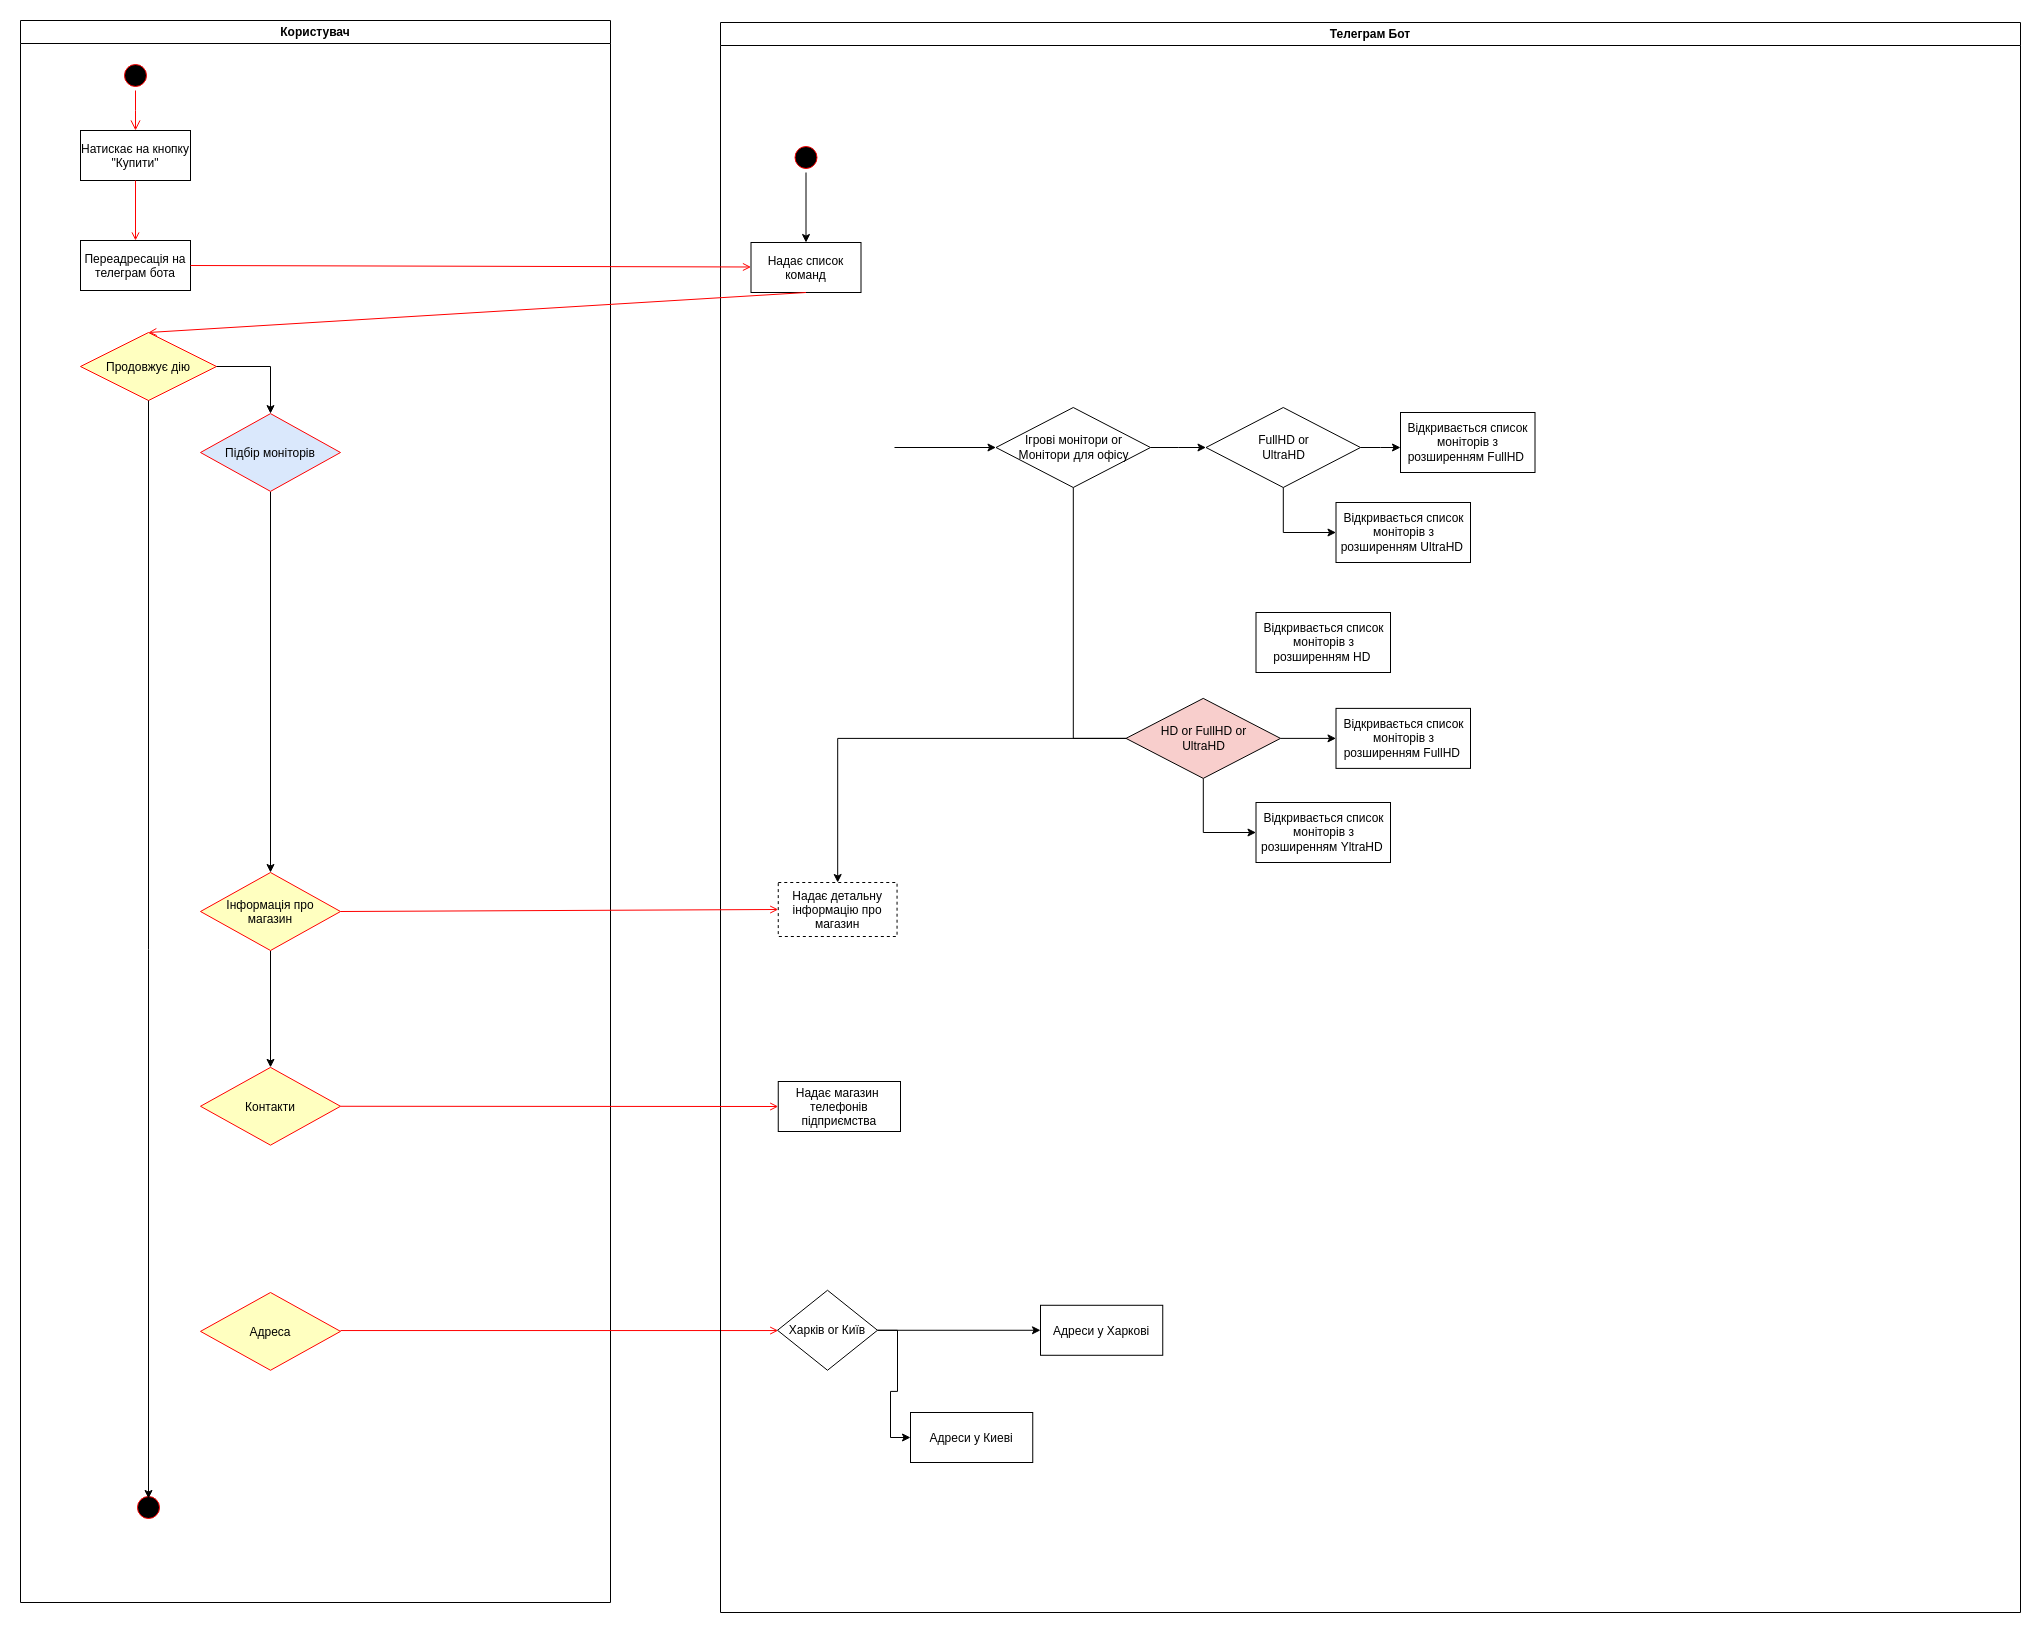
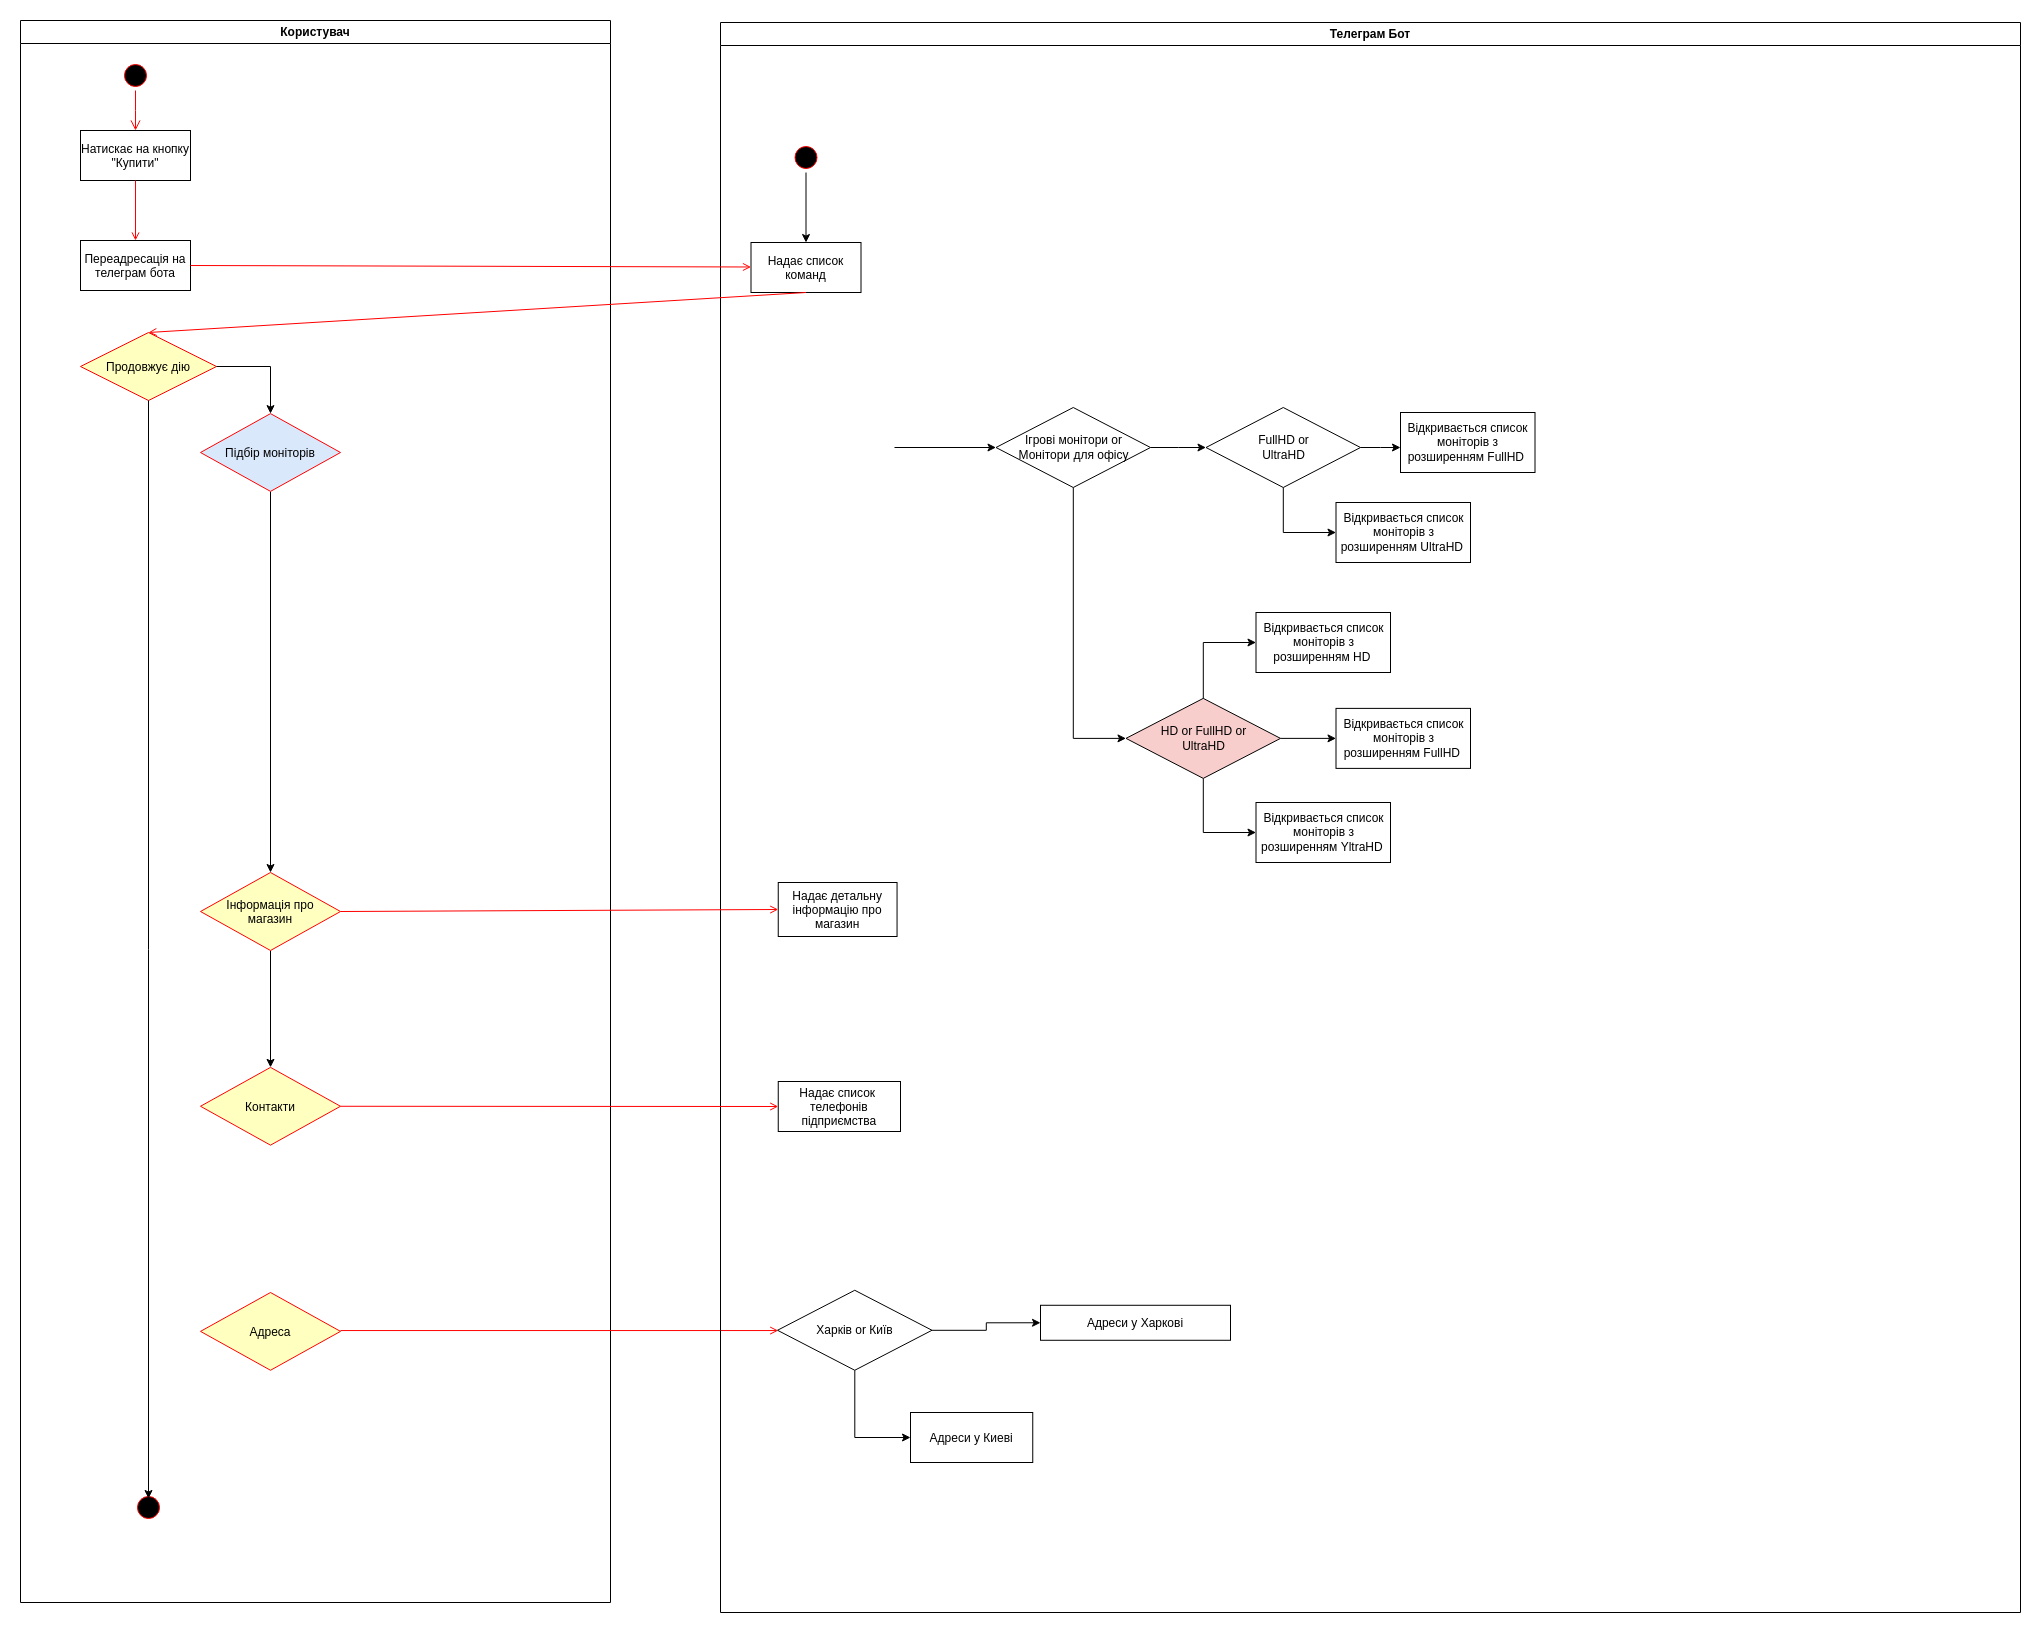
edge "Ігрові монітори or Монітори для офісу" -- "HD or FullHD or UltraHD": arrowhead none -> classic
edge "HD or FullHD or UltraHD" -> "Надає детальну інформацію про магазин": now "HD or FullHD or UltraHD" -> "Відкривається списокмоніторів з розширенням HD"
node "Надає детальну інформацію про магазин": style dashed -> solid
node "Надає магазин телефонів підприємства": label "Надає магазин телефонів підприємства" -> "Надає список телефонів підприємства"
node "Харків or Київ": size 100x80 -> 155x80
node "Адреси у Харкові": size 122x50 -> 190x35
